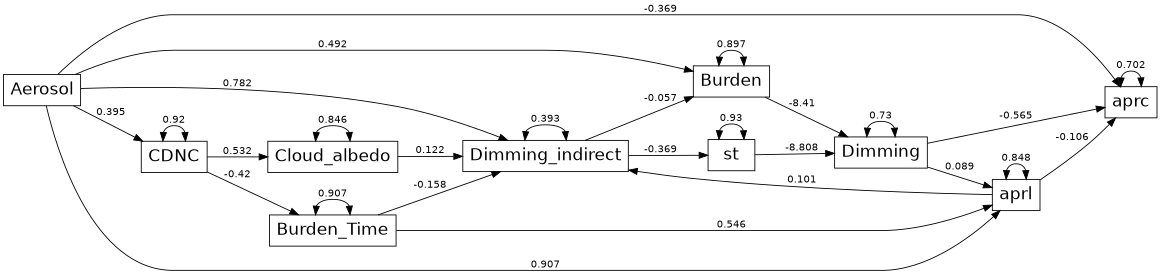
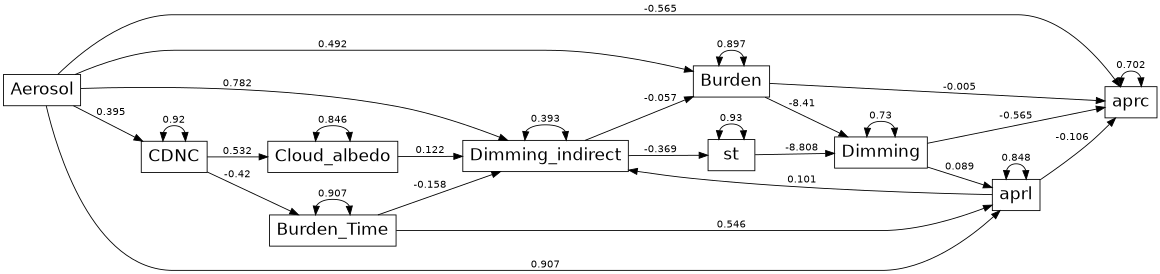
edge "Aerosol" -> "aprc": label "-0.369" -> "-0.565"
edge "Burden" -> "aprc": added, label "-0.005"
